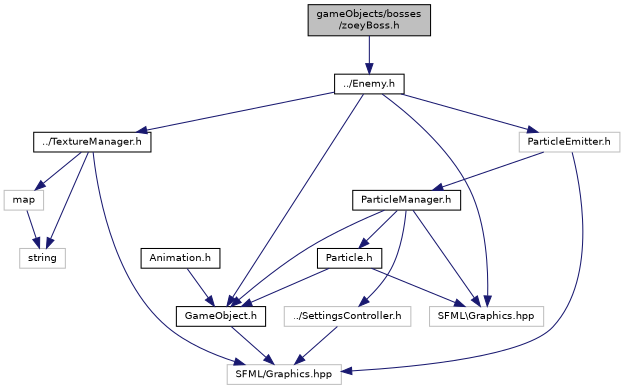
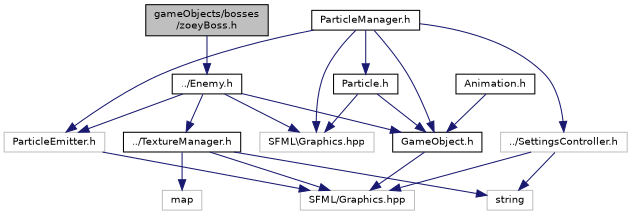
edge "ParticleEmitter.h" -> "ParticleManager.h": reversed
edge "map" -> "string": now "../SettingsController.h" -> "string"
